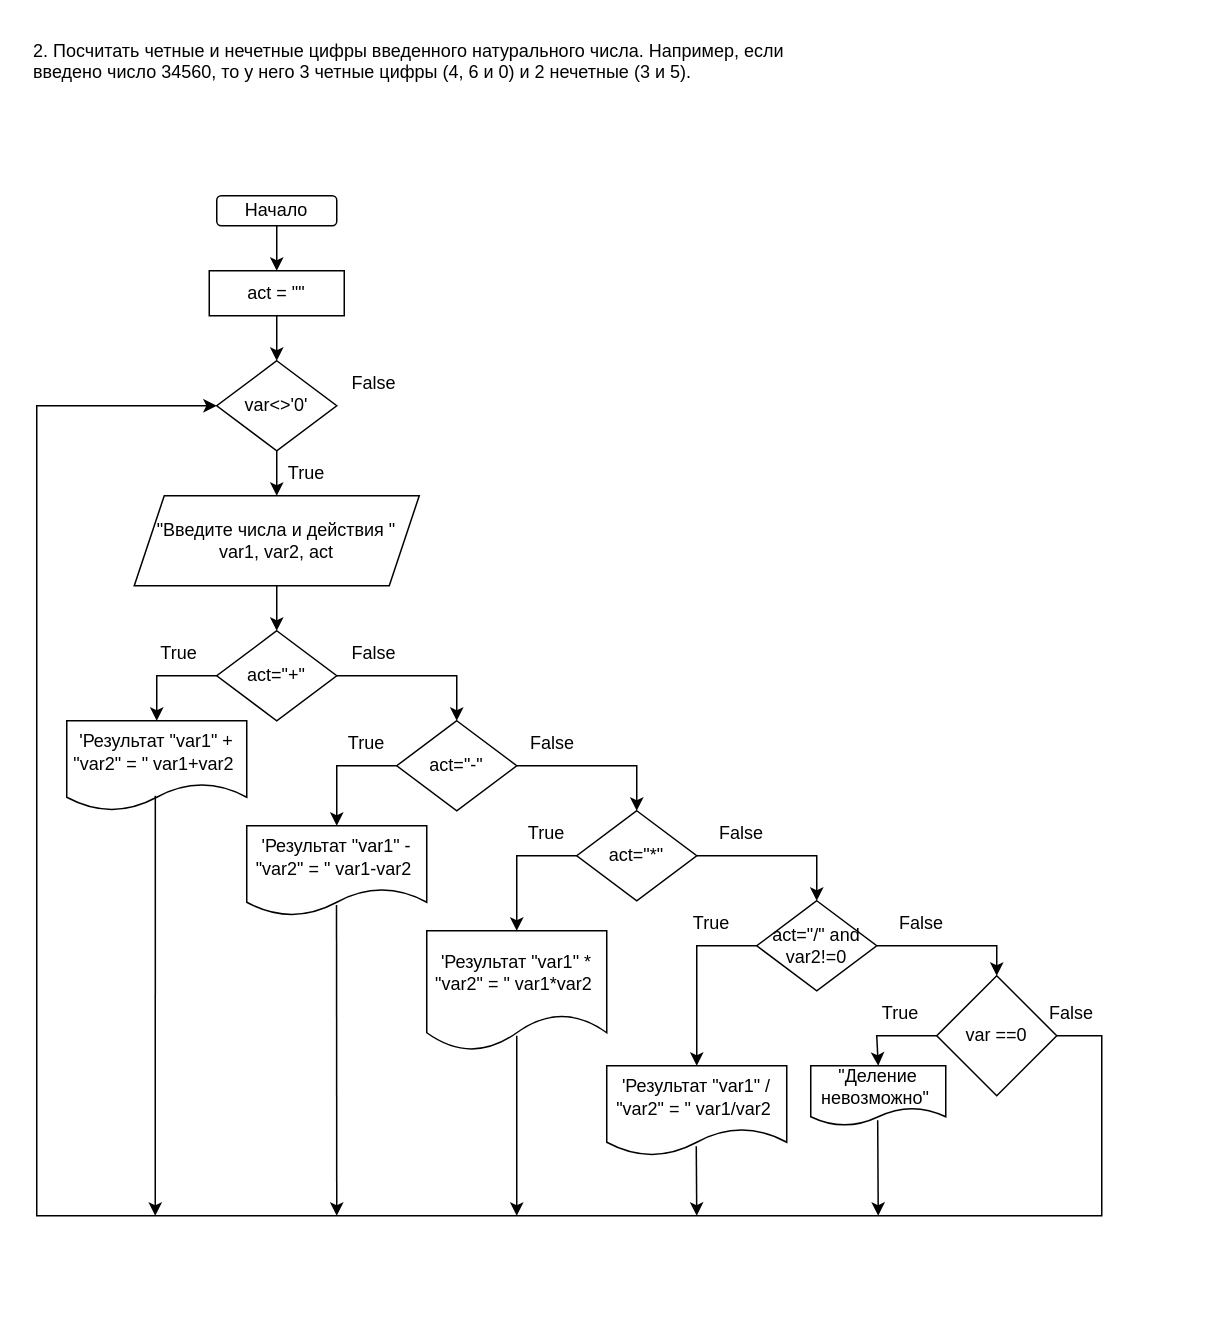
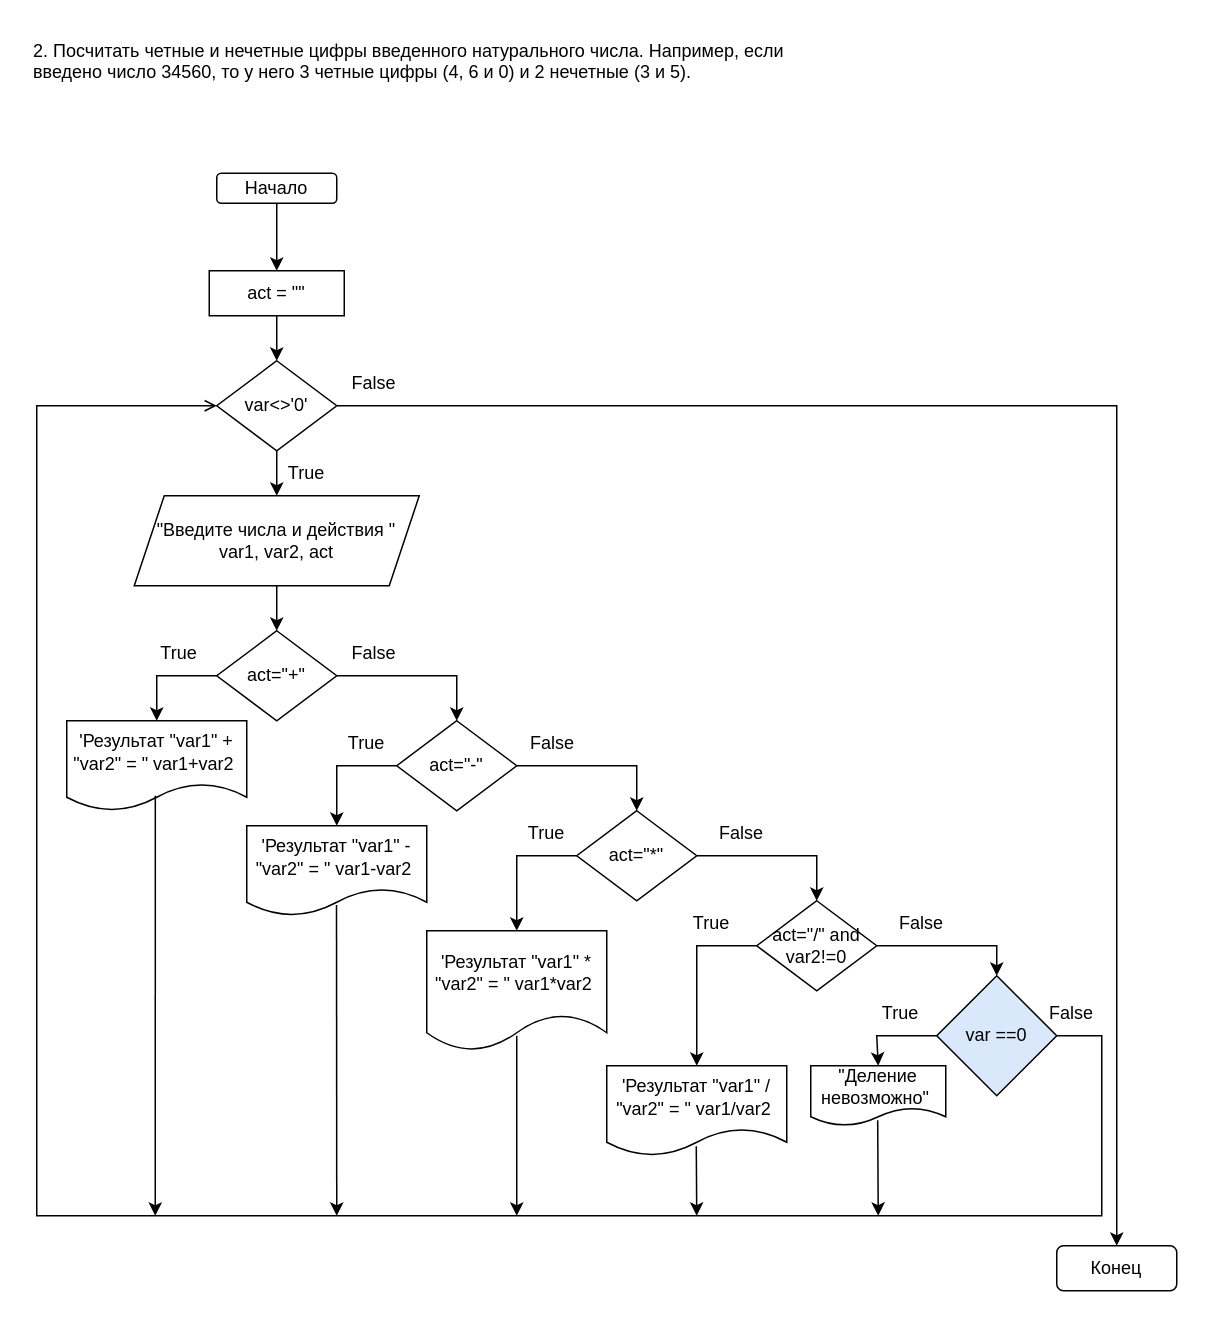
node "Начало": moved (277, 211) -> (277, 188)
edge "var ==0" -> "var<>'0'": arrowhead classic -> open
edge "var<>'0'" -> "Конец": added
node "var ==0": fillcolor #ffffff -> #dae8fc
node "Конец": added
